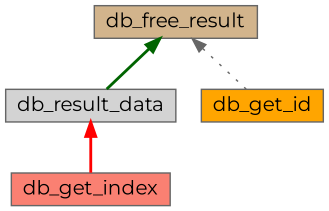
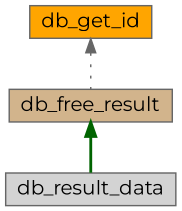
edge "db_get_id" -> "db_free_result": reversed
node "db_get_index": removed
